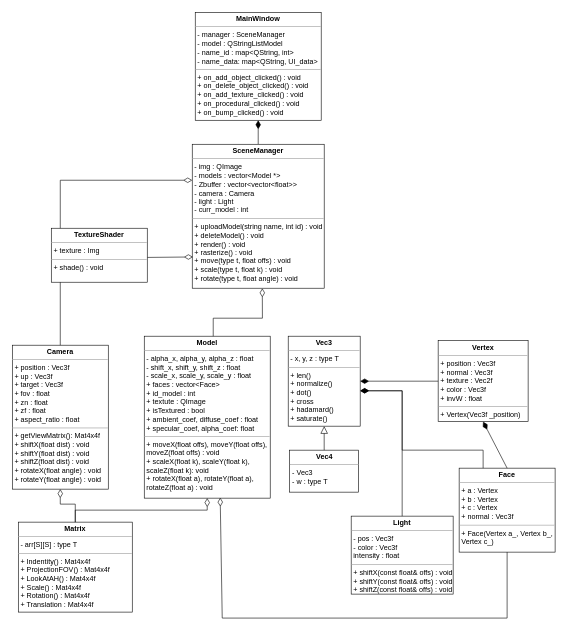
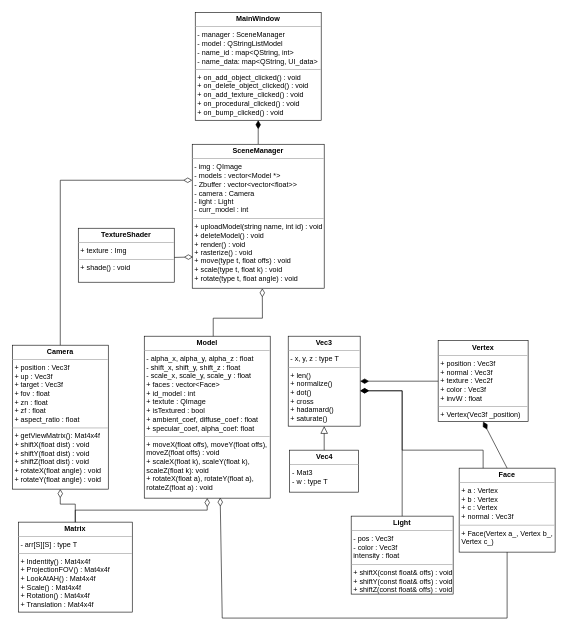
node "TextureShader + texture : Img + shade() : void": moved (99, 255) -> (126, 255)
node "Vec4 - Vec3 - w : type T": label "Vec4 - Vec3 - w : type T" -> "Vec4 - Mat3 - w : type T"
